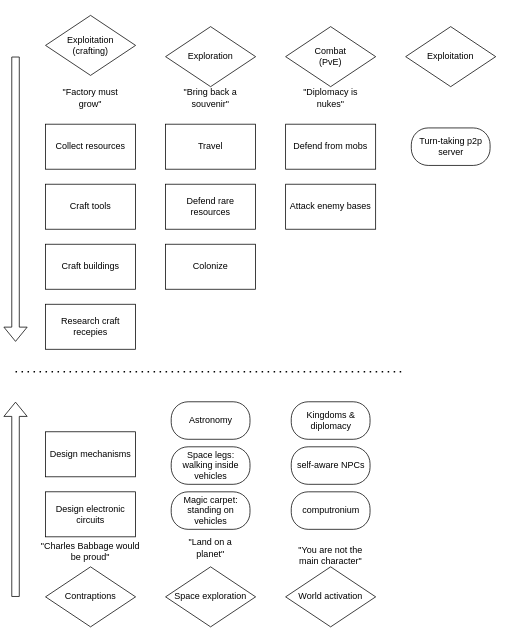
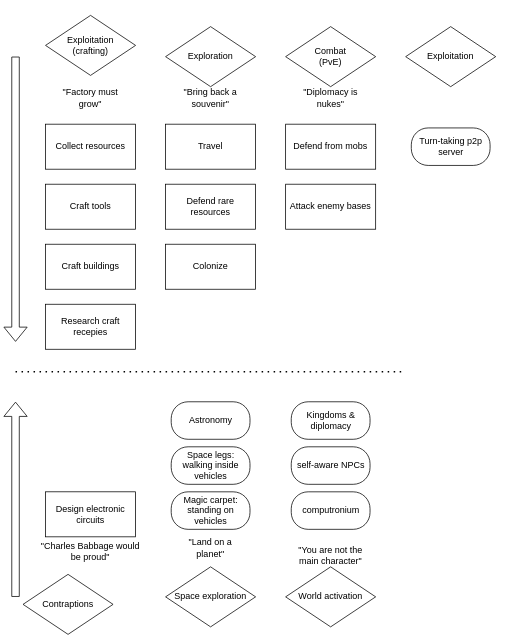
node "Design mechanisms": removed
node "Contraptions": moved (90, 597) -> (68, 604)
